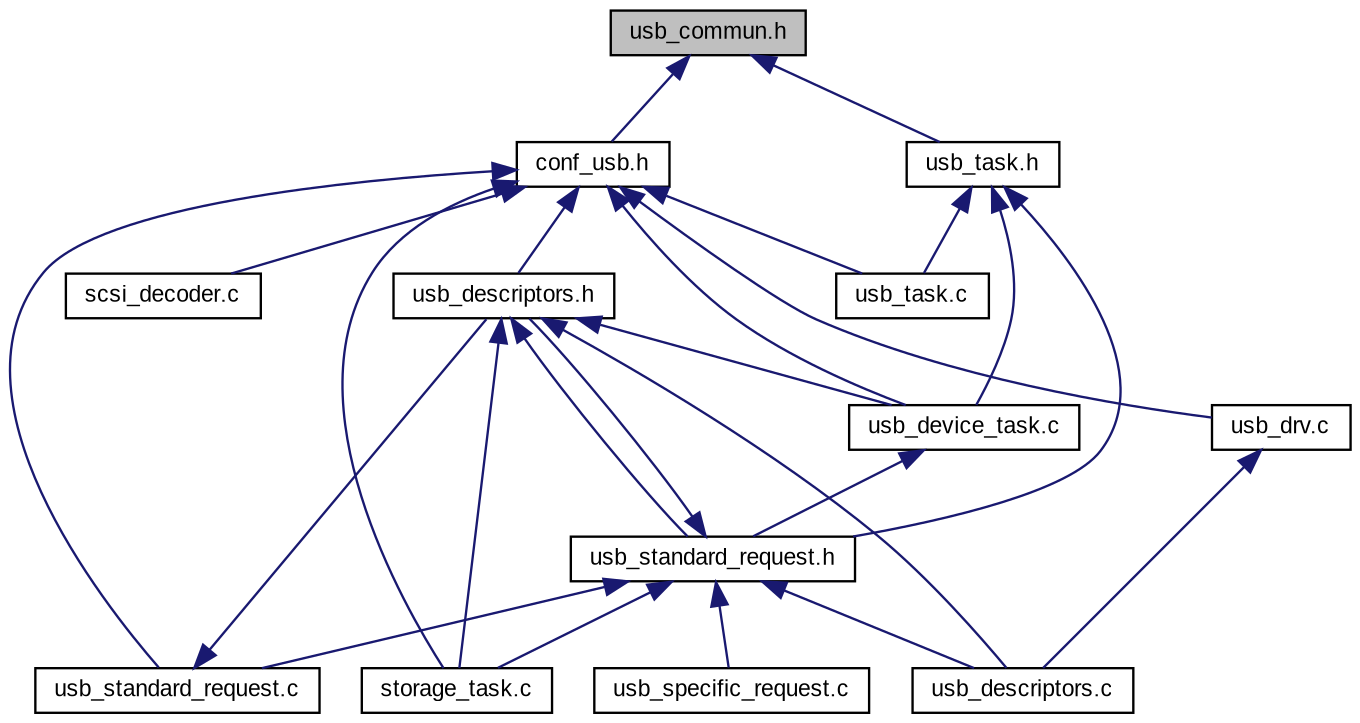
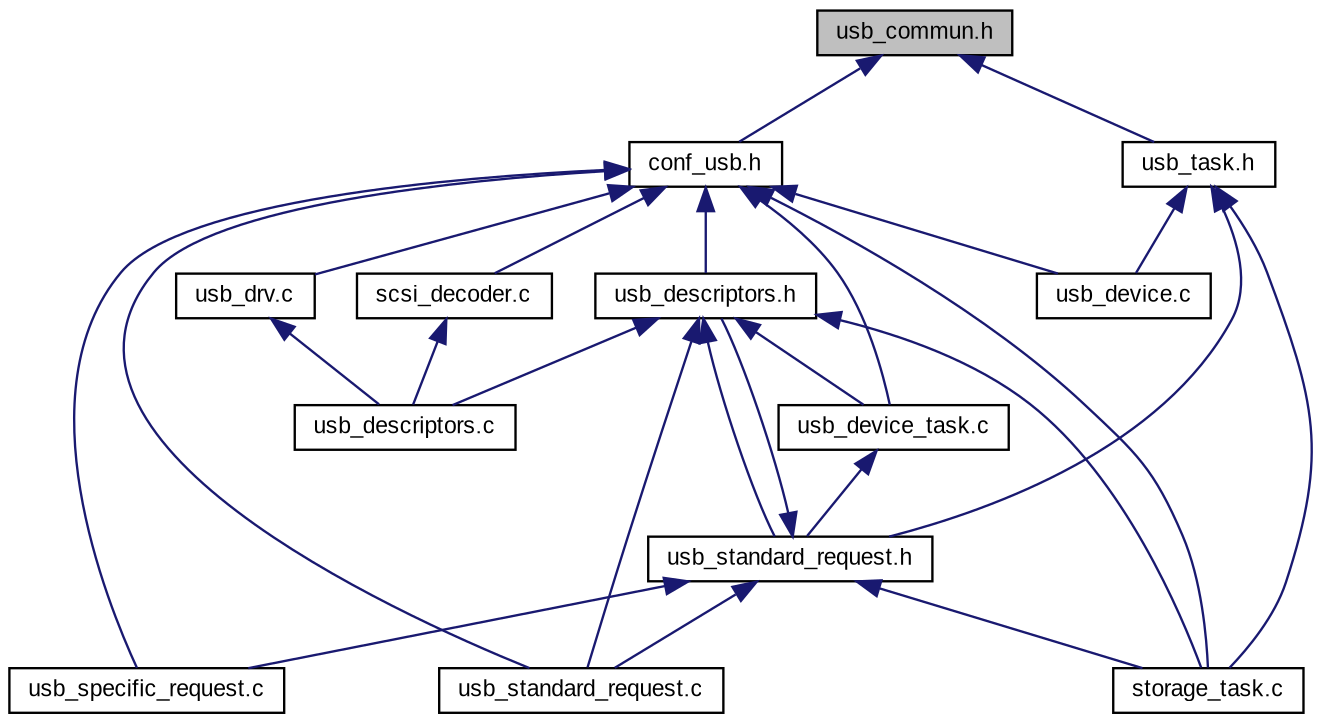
edge "usb_specific_request.c" -> "conf_usb.h": added
node "usb_task.c": label "usb_task.c" -> "usb_device.c"
edge "usb_device_task.c" -> "usb_task.h": now "storage_task.c" -> "usb_task.h"
edge "usb_descriptors.h" -> "usb_standard_request.c": reversed
edge "usb_descriptors.c" -> "usb_standard_request.h": now "usb_descriptors.c" -> "scsi_decoder.c"
